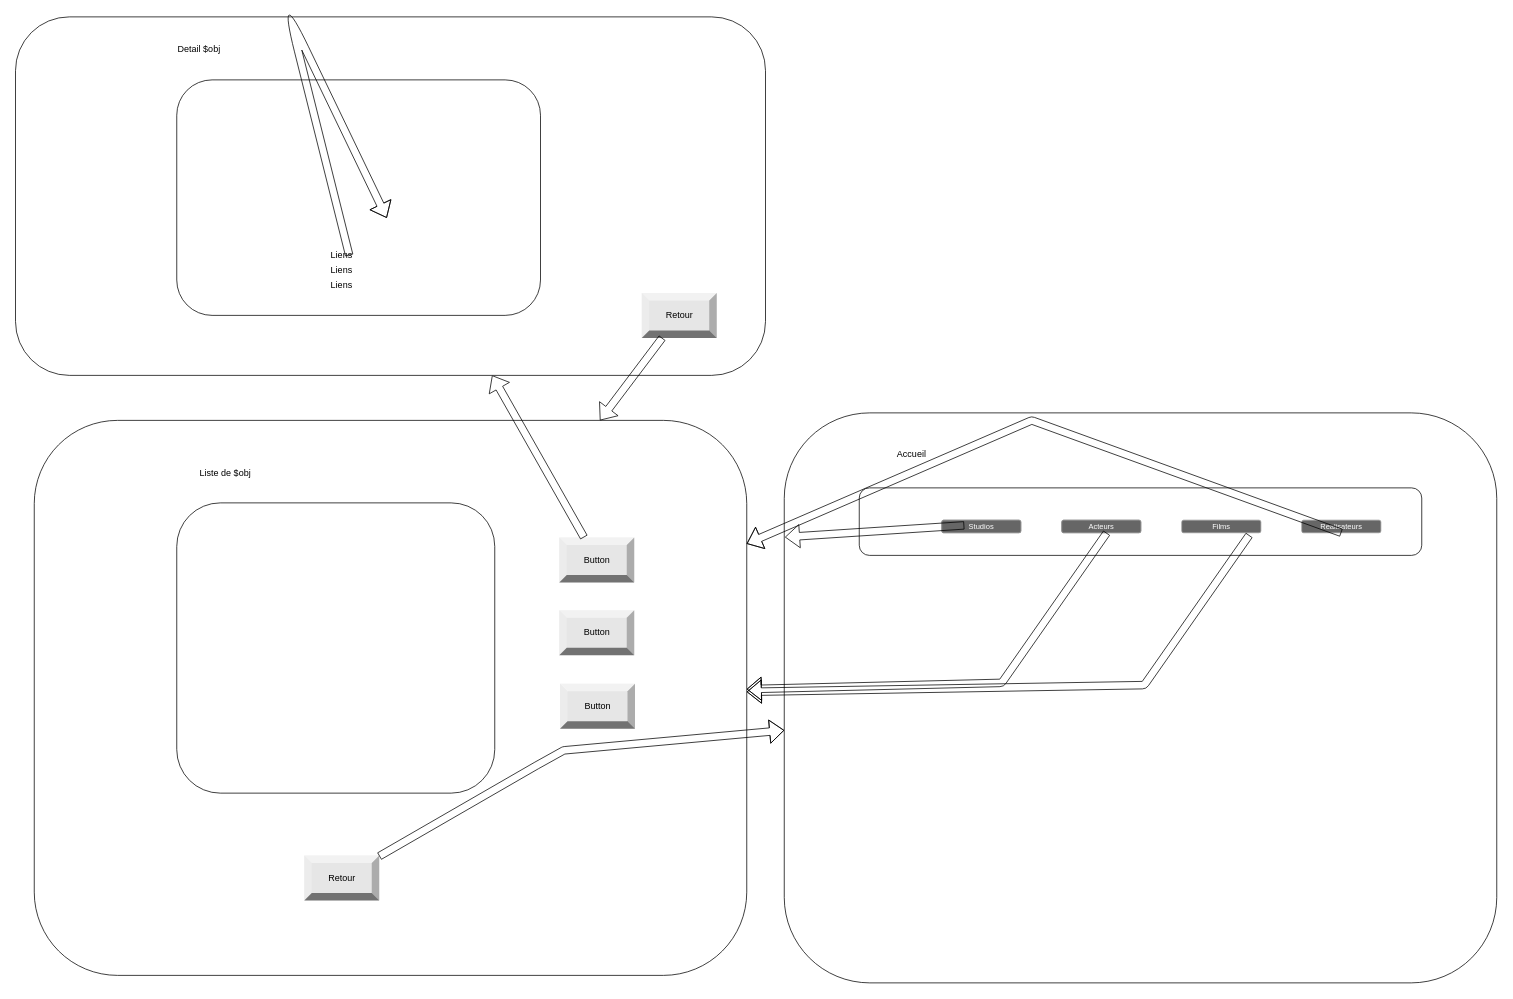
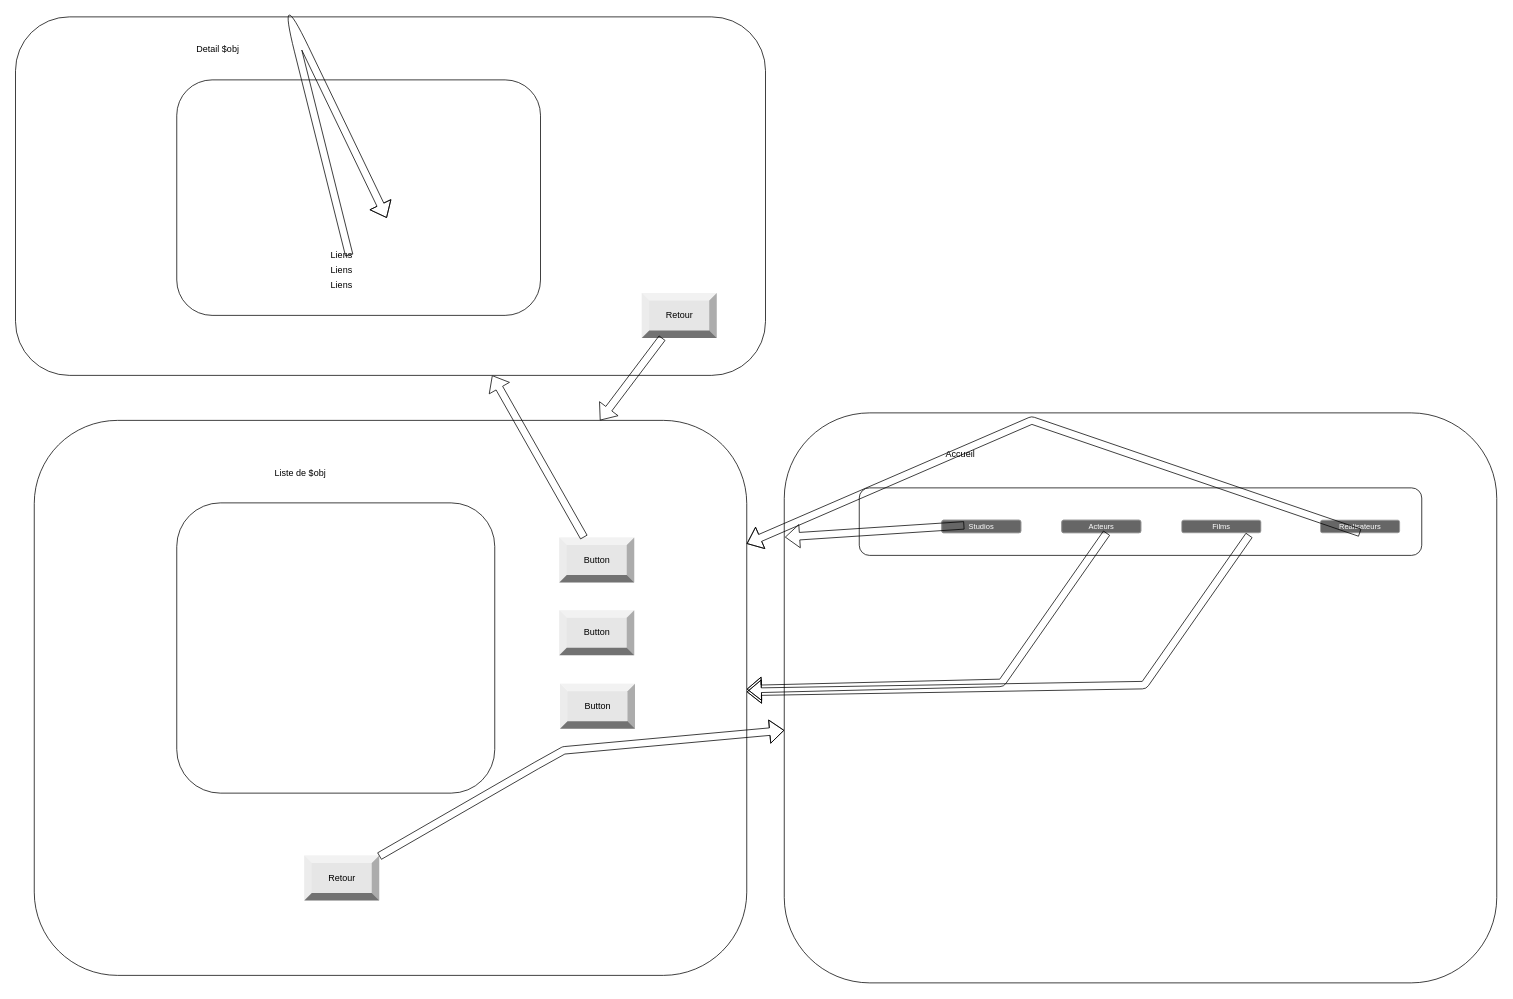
node "Detail $obj": moved (199, 49) -> (218, 49)
node "Accueil": moved (912, 454) -> (960, 454)
node "Liste de $obj": moved (225, 473) -> (300, 473)
node "Realisateurs": moved (1341, 526) -> (1360, 526)
